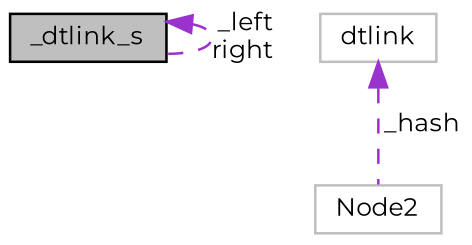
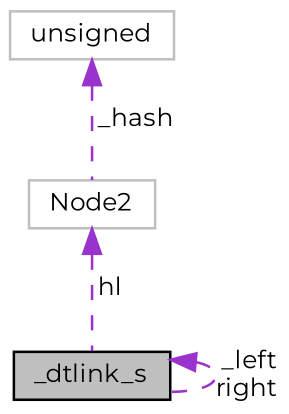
node "dtlink": label "dtlink" -> "unsigned"
edge "_dtlink_s" -> "Node2": added, label "hl"
